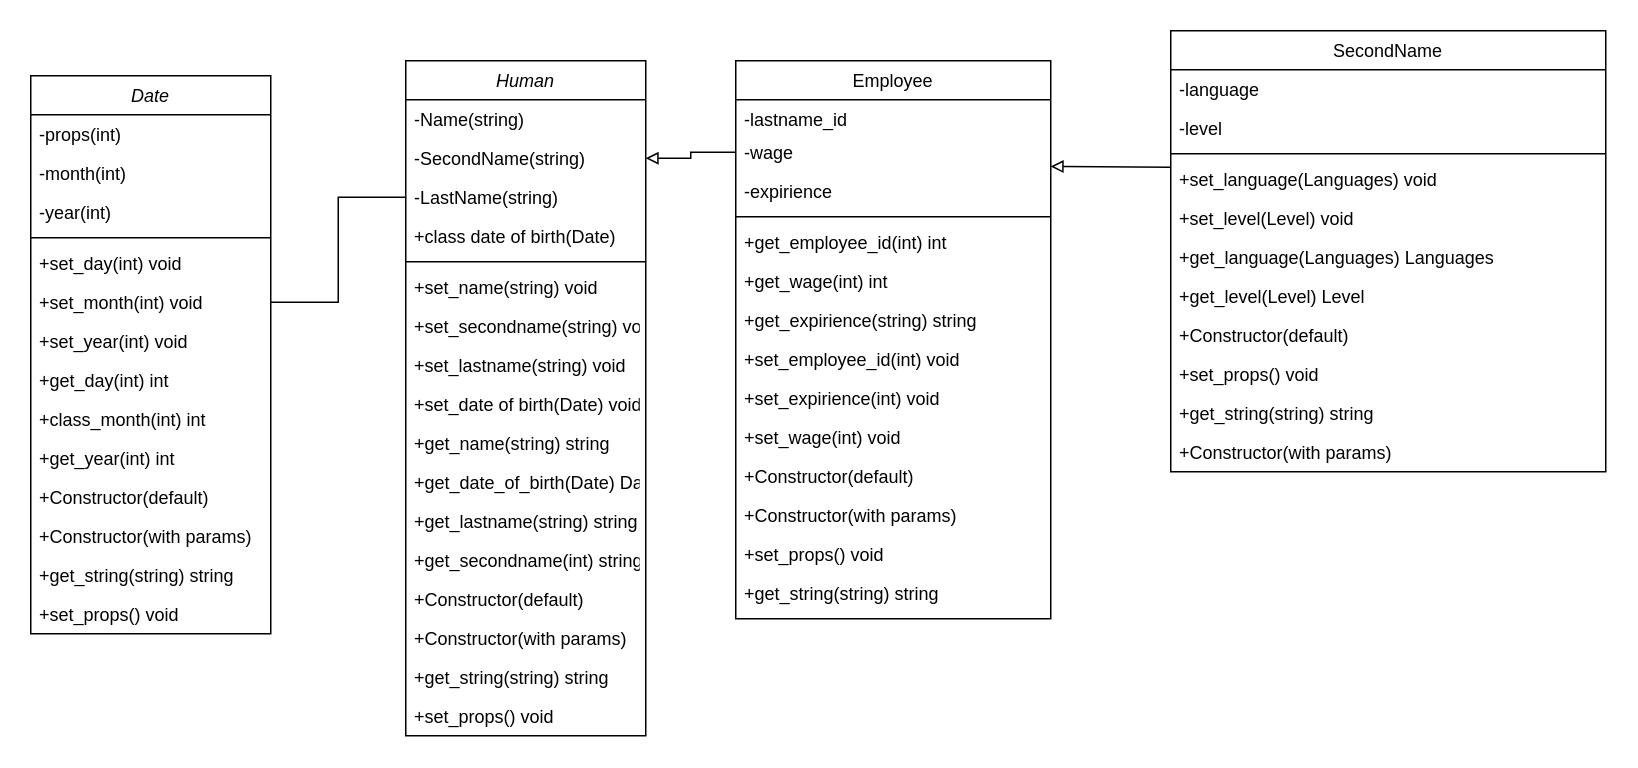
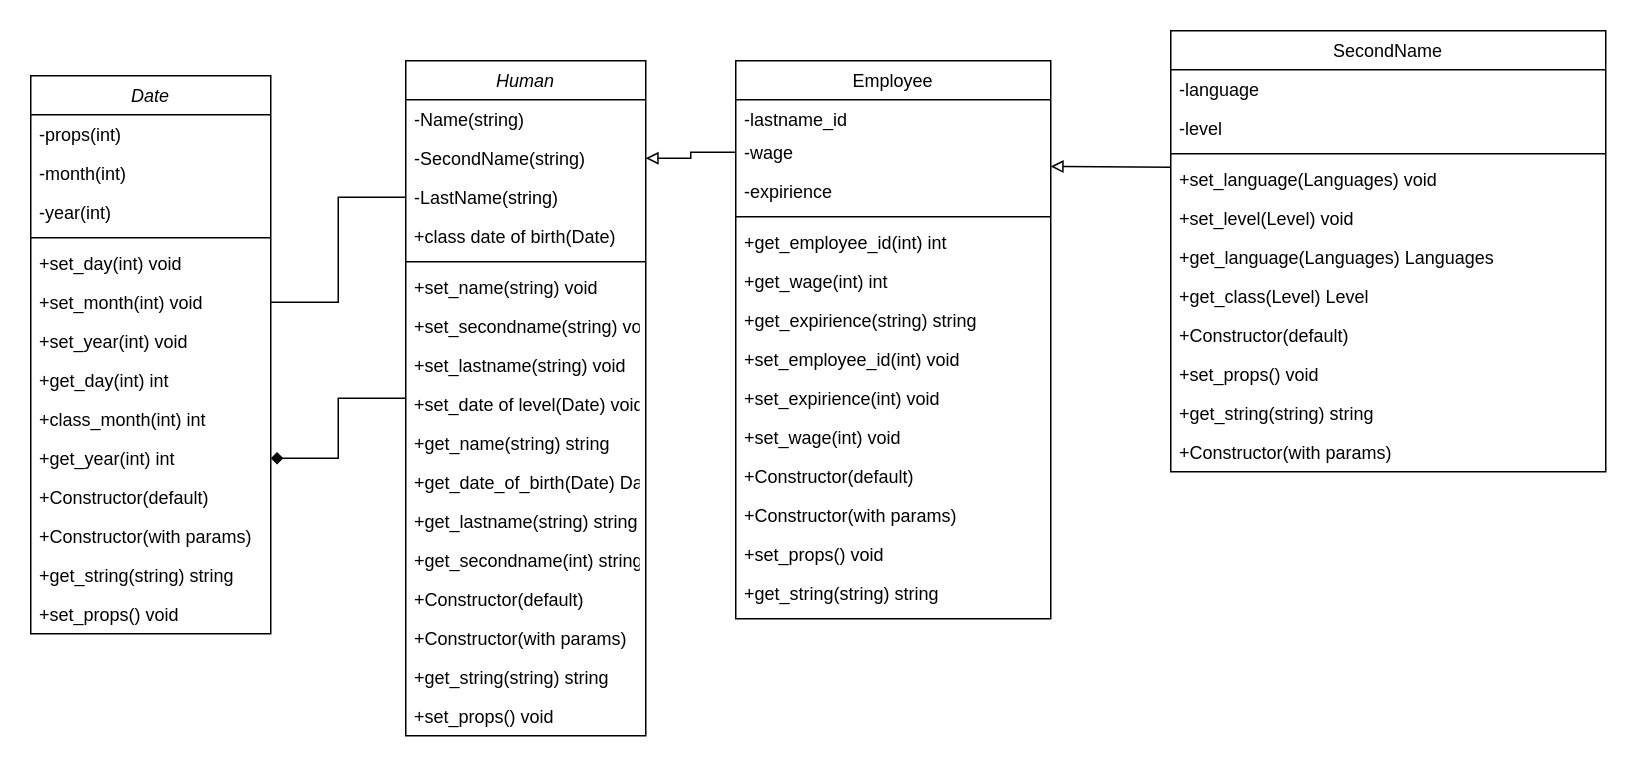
node "+get_level(Level) Level": label "+get_level(Level) Level" -> "+get_class(Level) Level"
node "+set_date of birth(Date) void": label "+set_date of birth(Date) void" -> "+set_date of level(Date) void"
edge "Human" -> "+get_year(int) int": added
